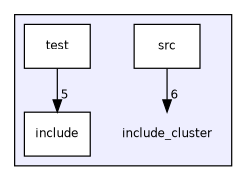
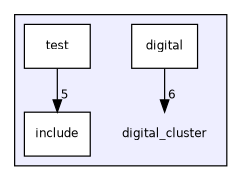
node "src": label "src" -> "digital"
node "include_cluster": label "include_cluster" -> "digital_cluster"
